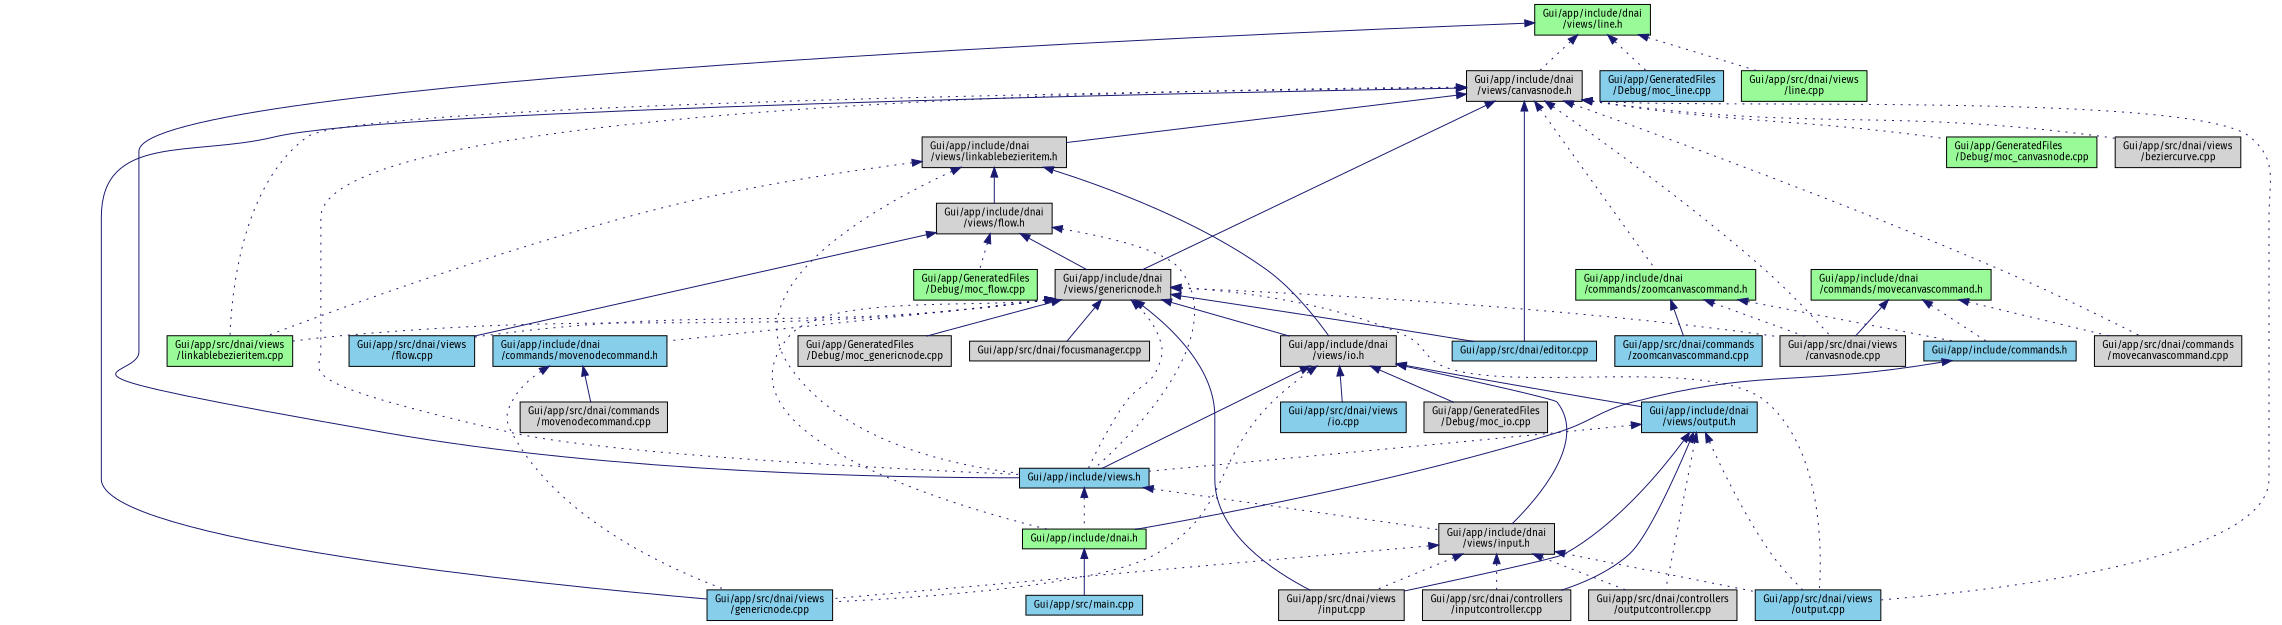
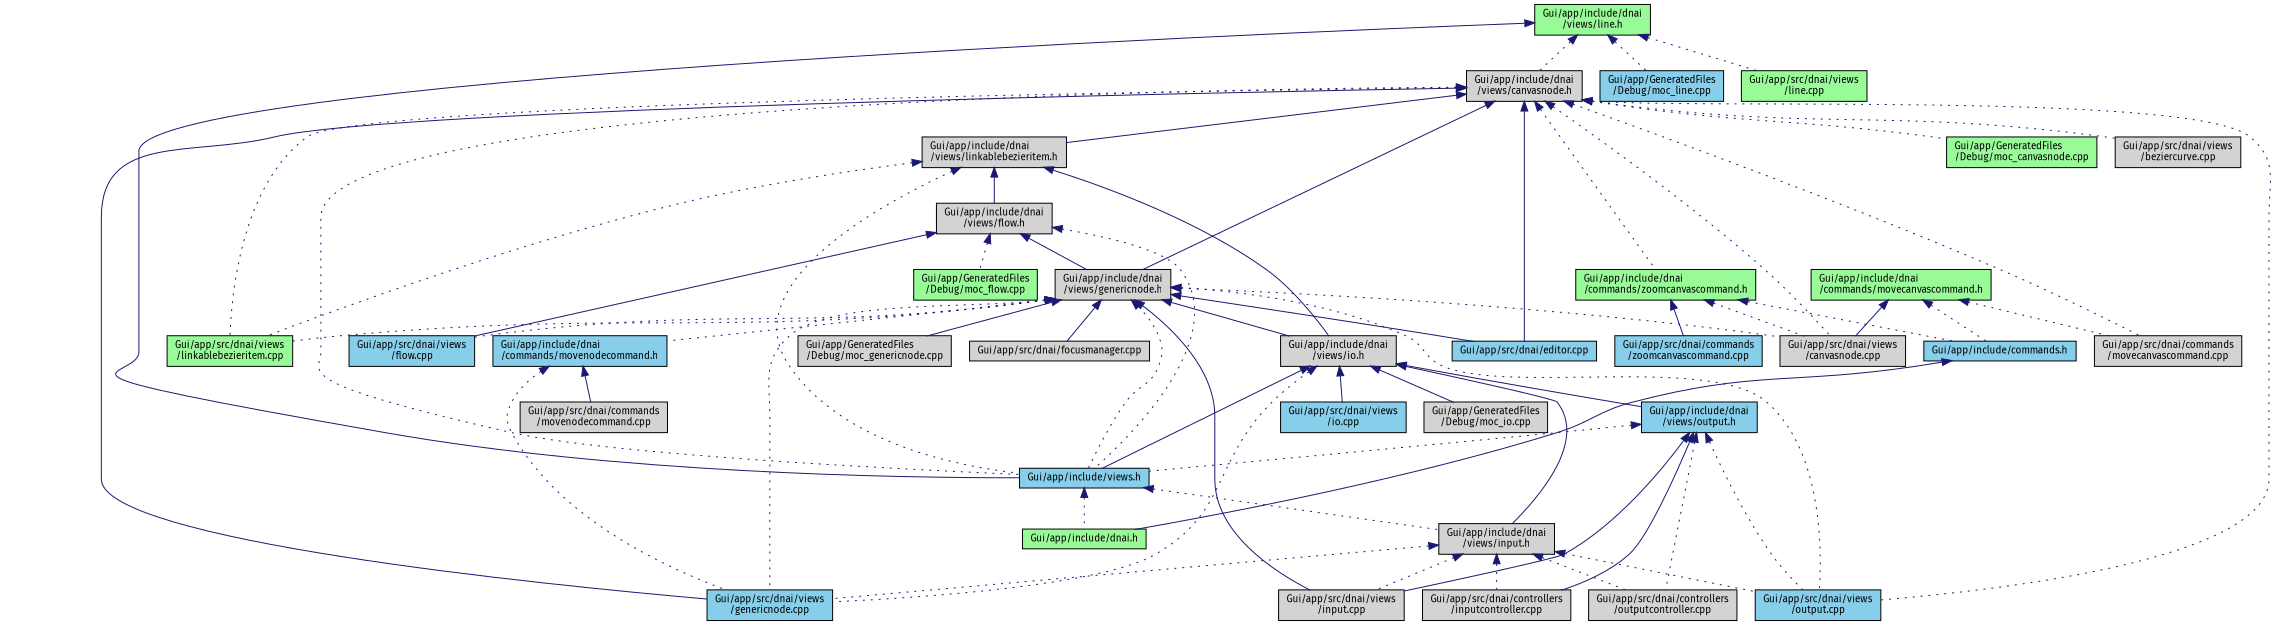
edge "Gui/app/include/dnai.h" -> "Gui/app/include/dnai /views/genericnode.h": now "Gui/app/src/dnai/views /genericnode.cpp" -> "Gui/app/include/dnai /views/genericnode.h"
node "Gui/app/src/main.cpp": removed
